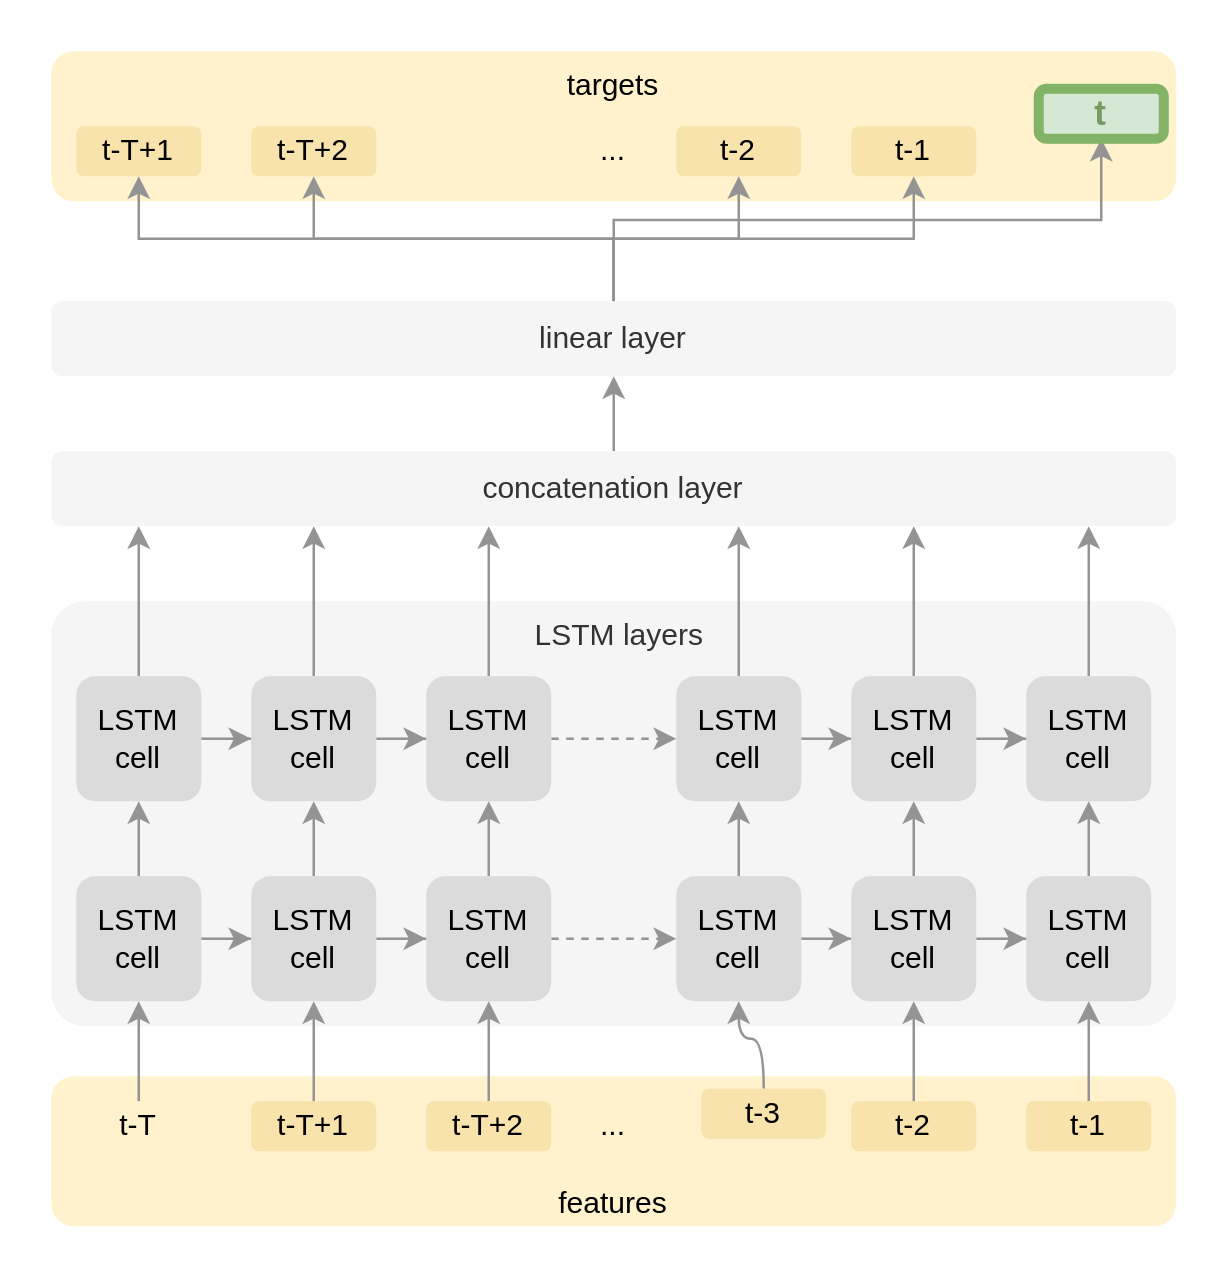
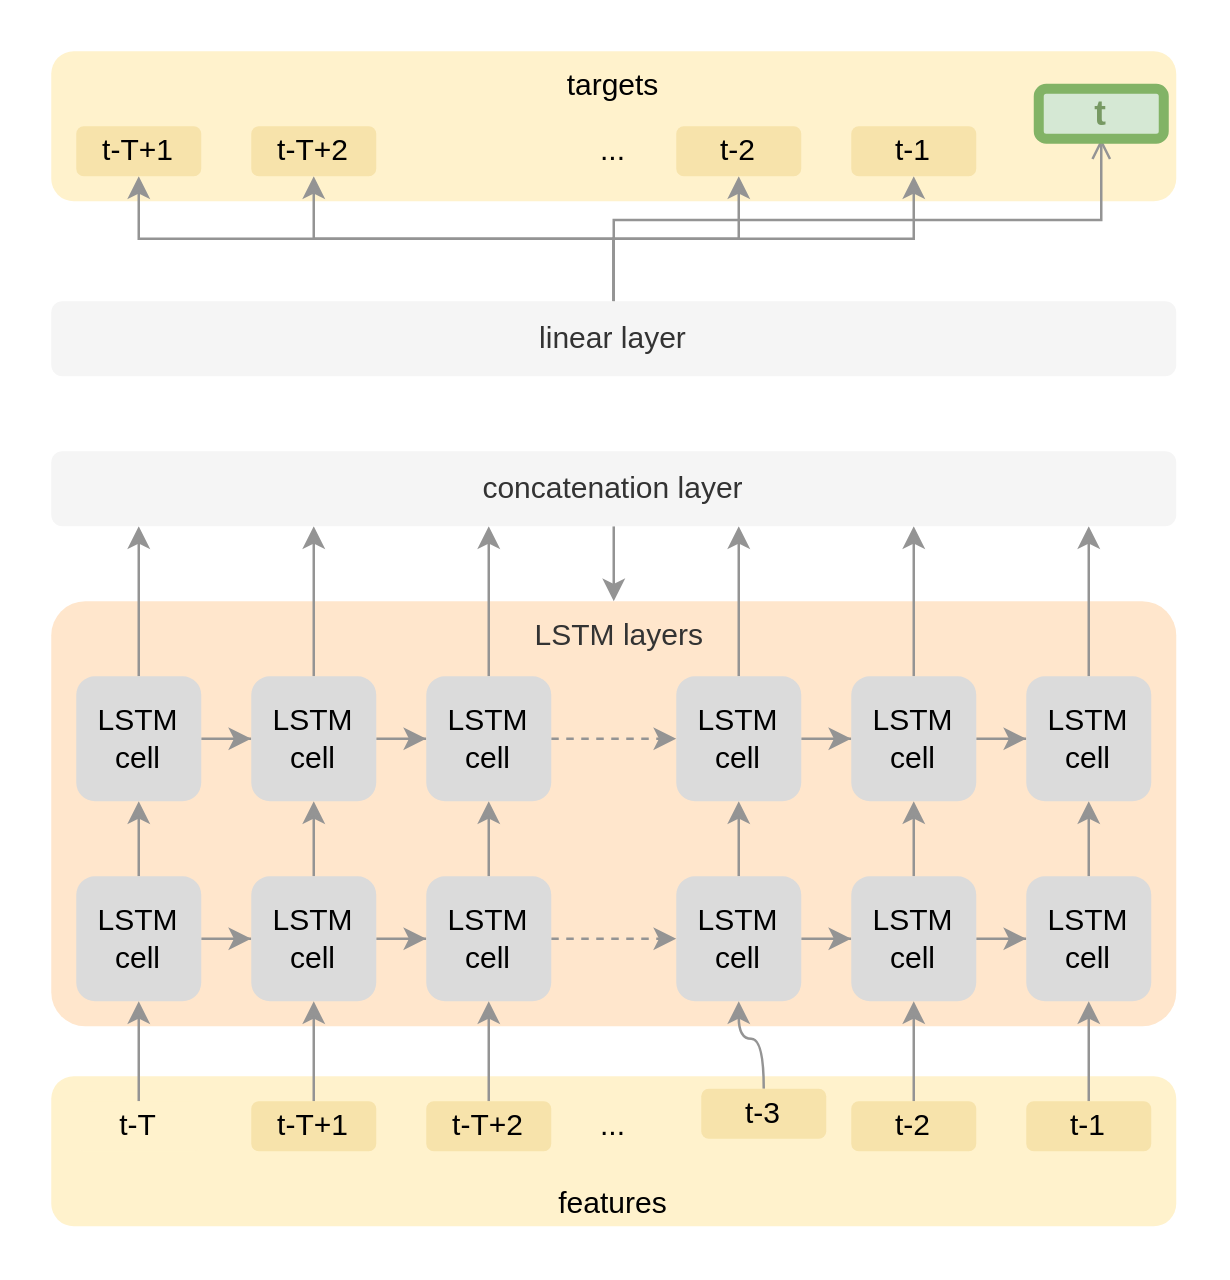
edge "linear layer" -> "t": arrowhead classic -> open
edge "concatenation layer" -> "linear layer": now "concatenation layer" -> "LSTM layers"
node "LSTM layers": fillcolor #f5f5f5 -> #ffe6cc
